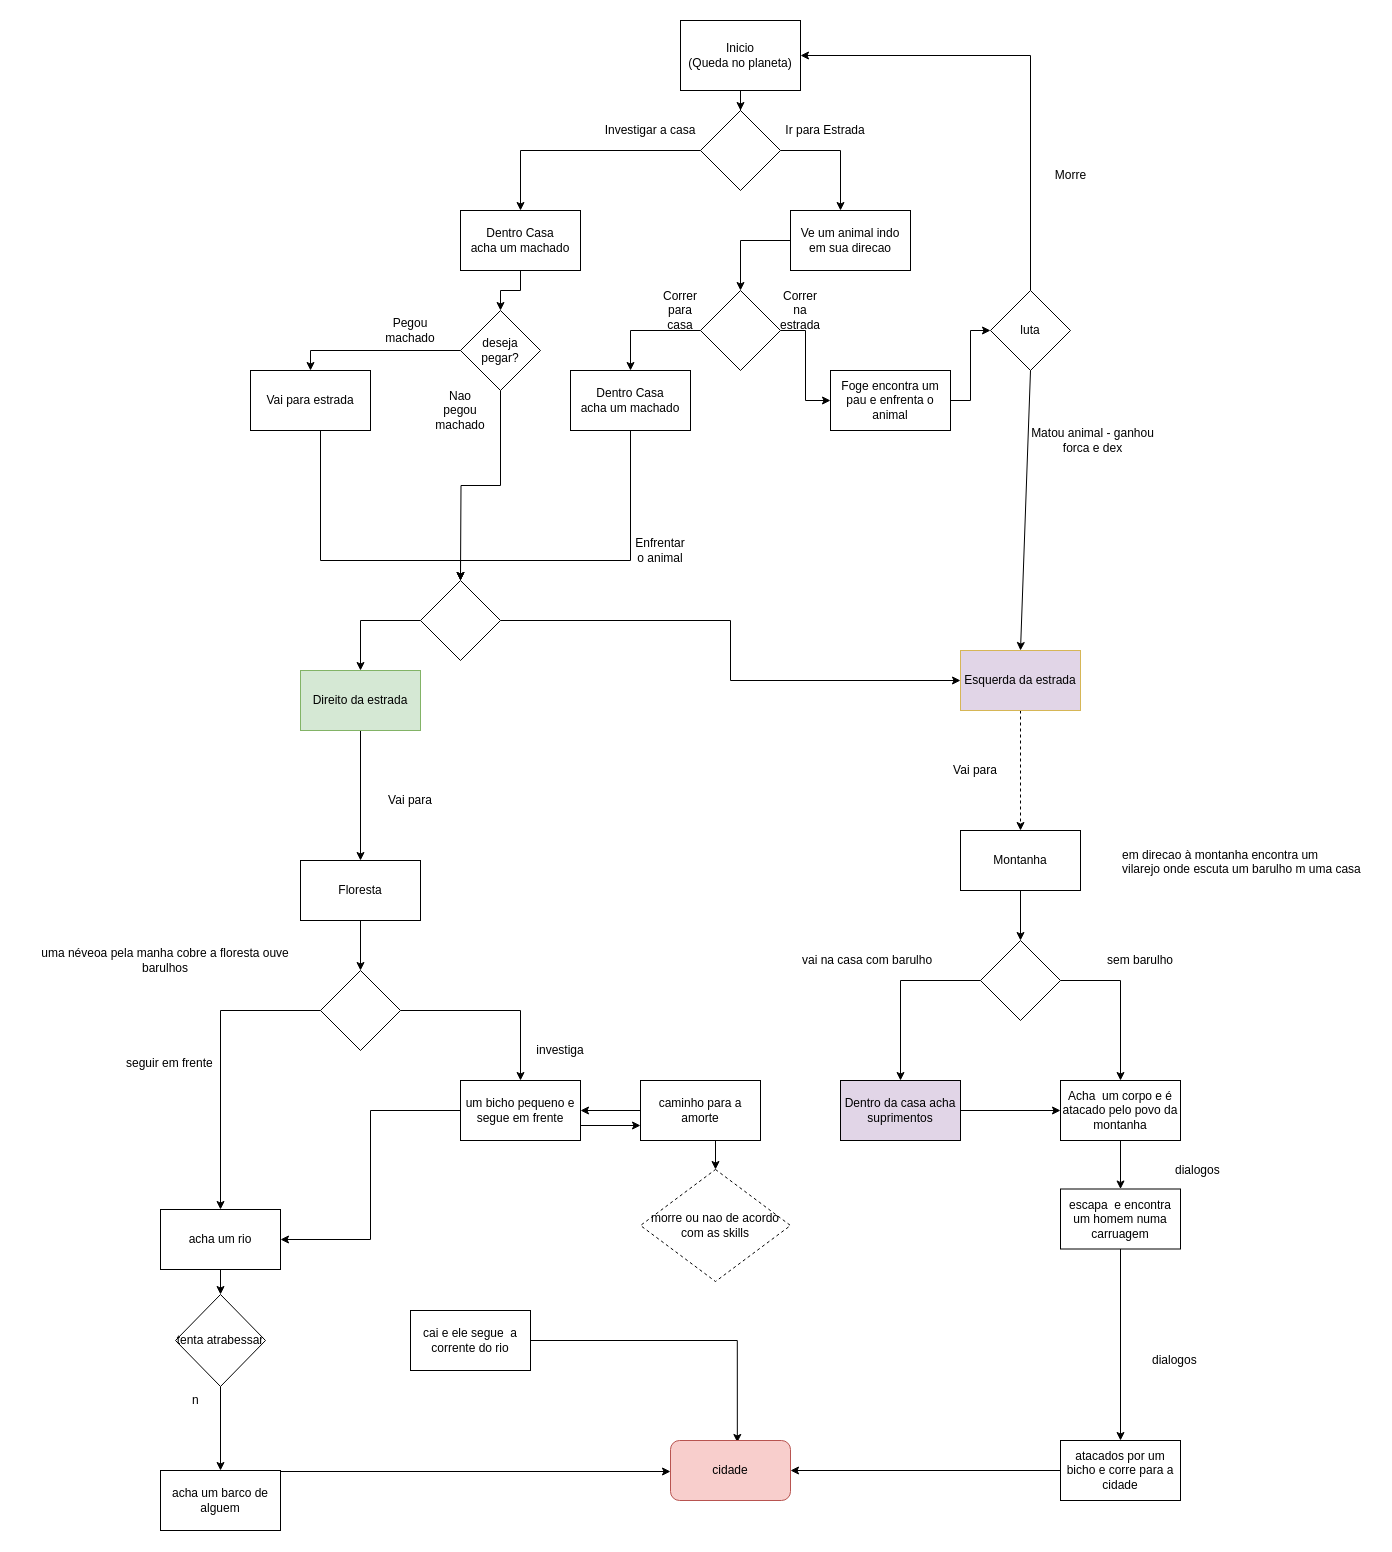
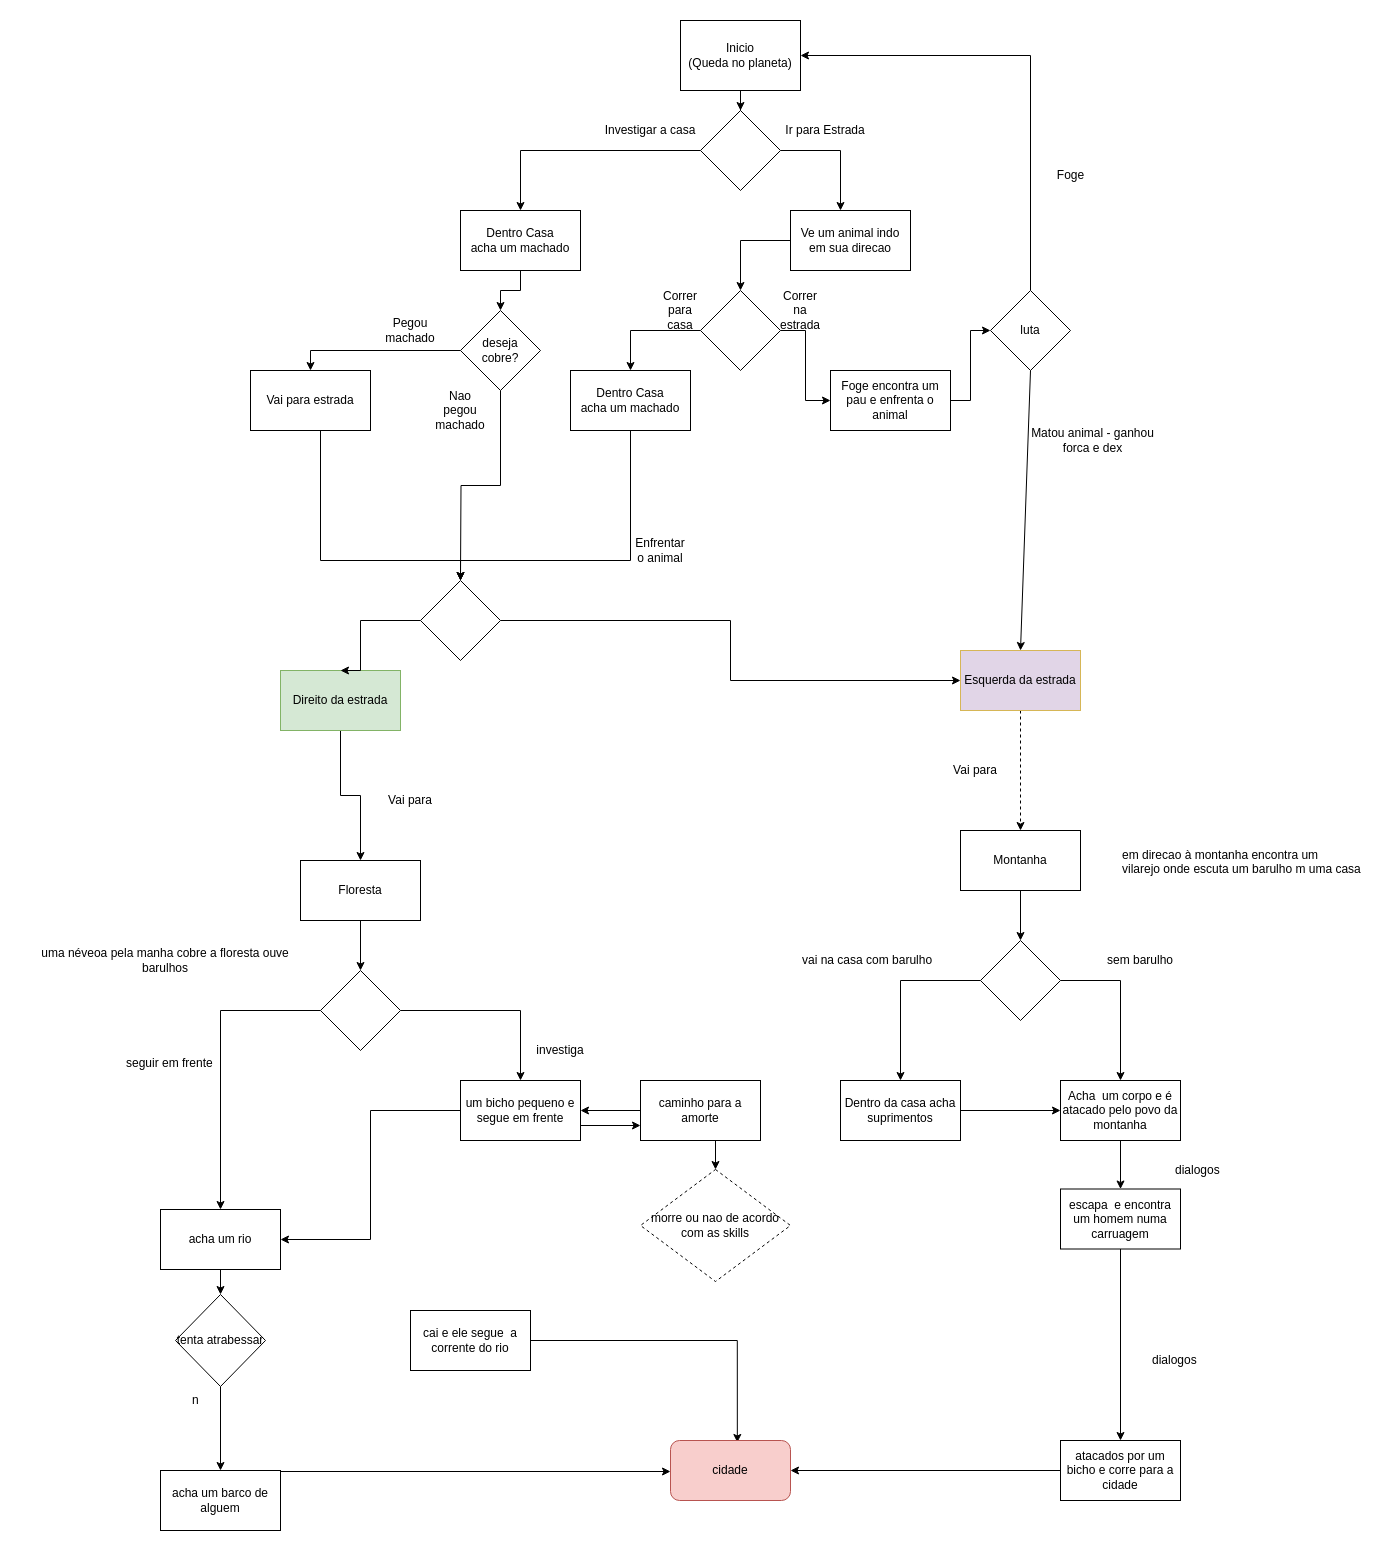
node "Morre": label "Morre" -> "Foge"
node "deseja pegar?": label "deseja pegar?" -> "deseja cobre?"
node "Direito da estrada": moved (361, 701) -> (341, 701)
node "Dentro da casa acha suprimentos": fillcolor #e1d5e7 -> #ffffff
